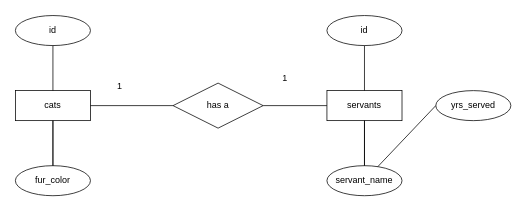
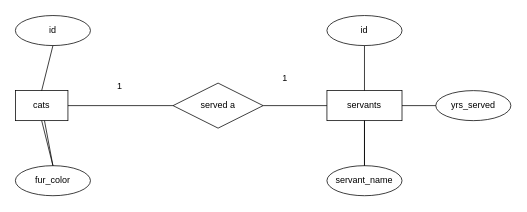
node "cats": size 75x30 -> 53x30
node "has a": label "has a" -> "served a"
edge "yrs_served" -- "servant_name": now "yrs_served" -- "servants"
